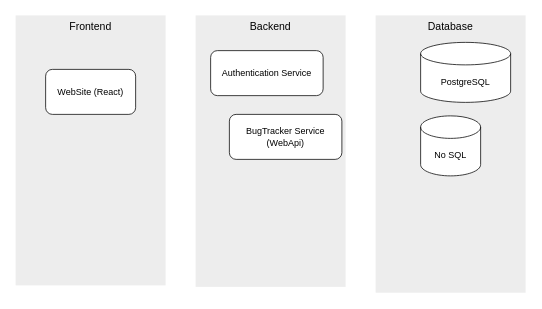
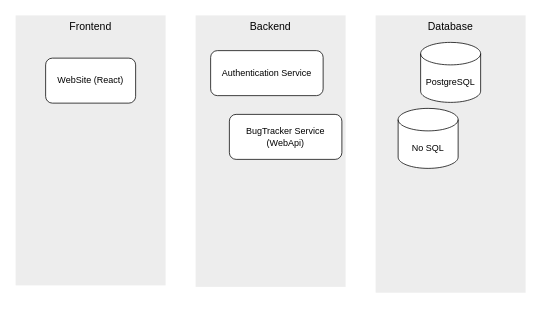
node "PostgreSQL": size 90x60 -> 60x60
node "WebSite (React)": moved (90, 92) -> (90, 81)
node "No SQL": moved (450, 146) -> (428, 138)
